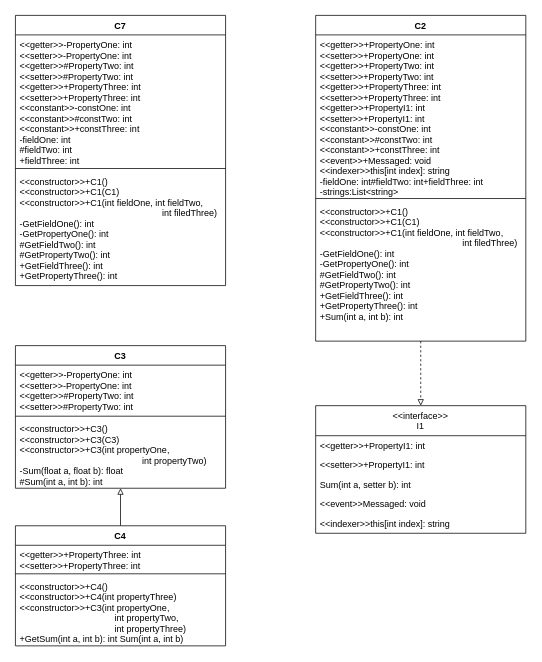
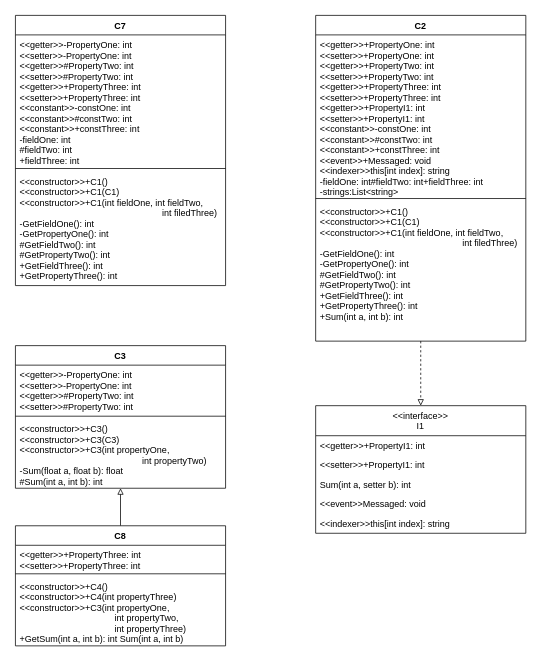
node "C4": label "C4" -> "C8"
